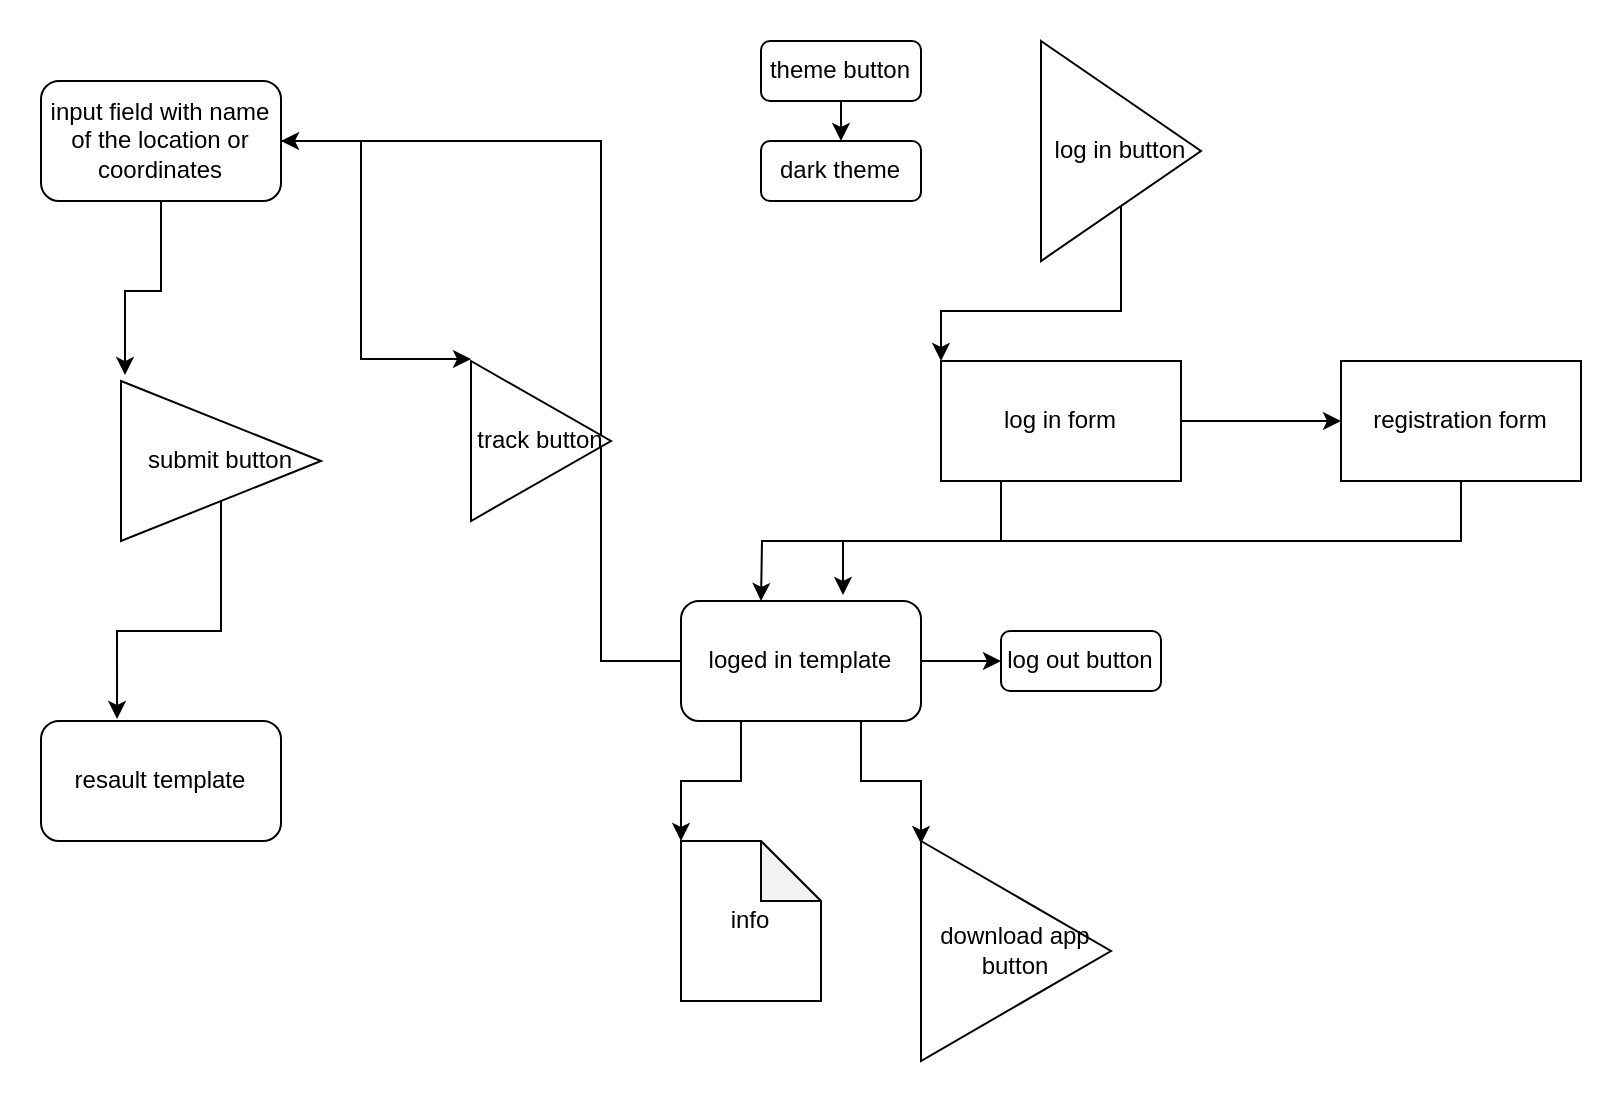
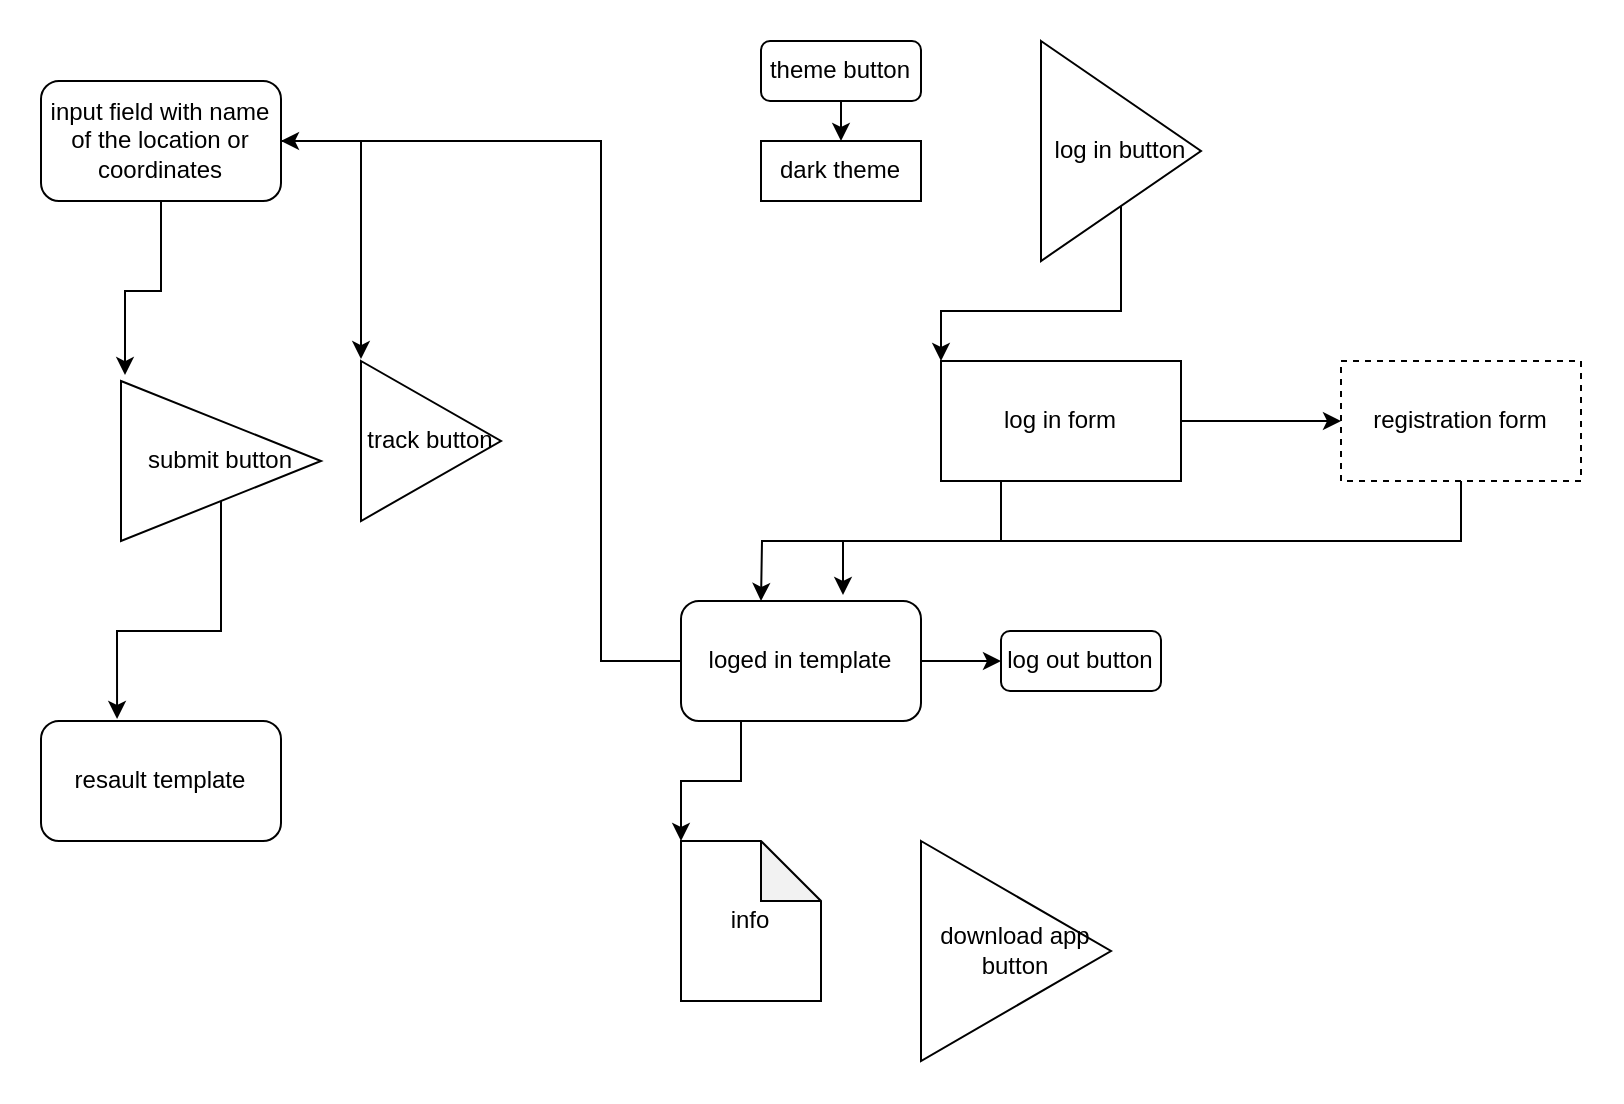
node "dark theme": shape rounded rectangle -> rectangle
node "registration form": style solid -> dashed
node "track button": moved (541, 441) -> (431, 441)
edge "loged in template" -> "download app button": removed
